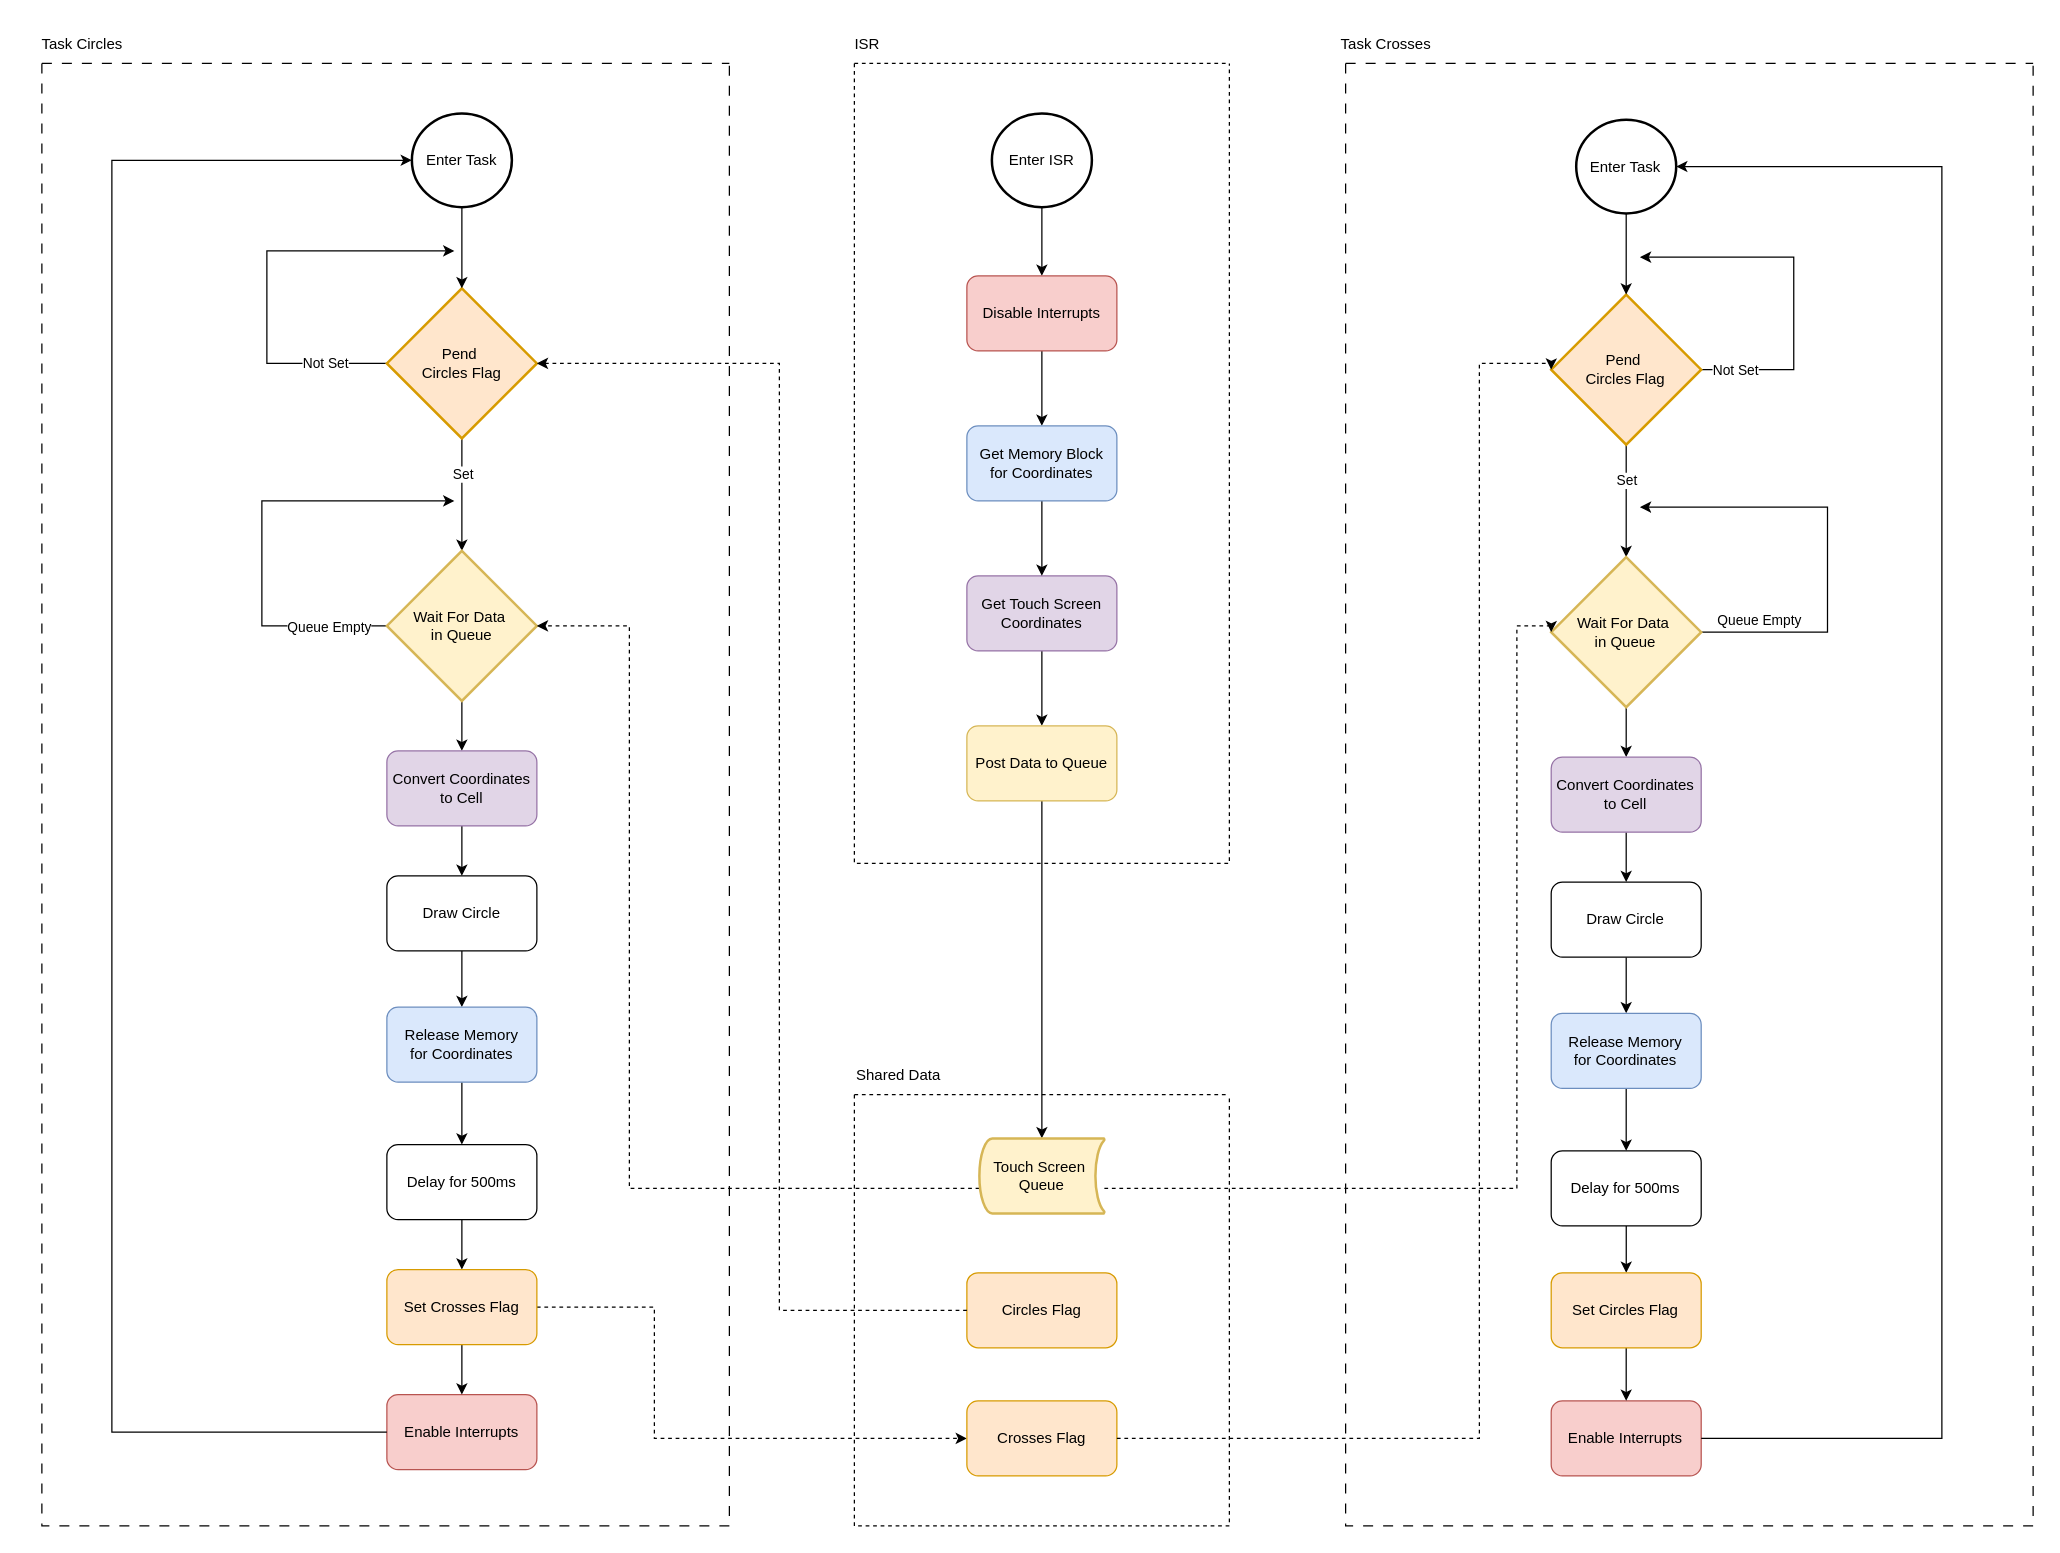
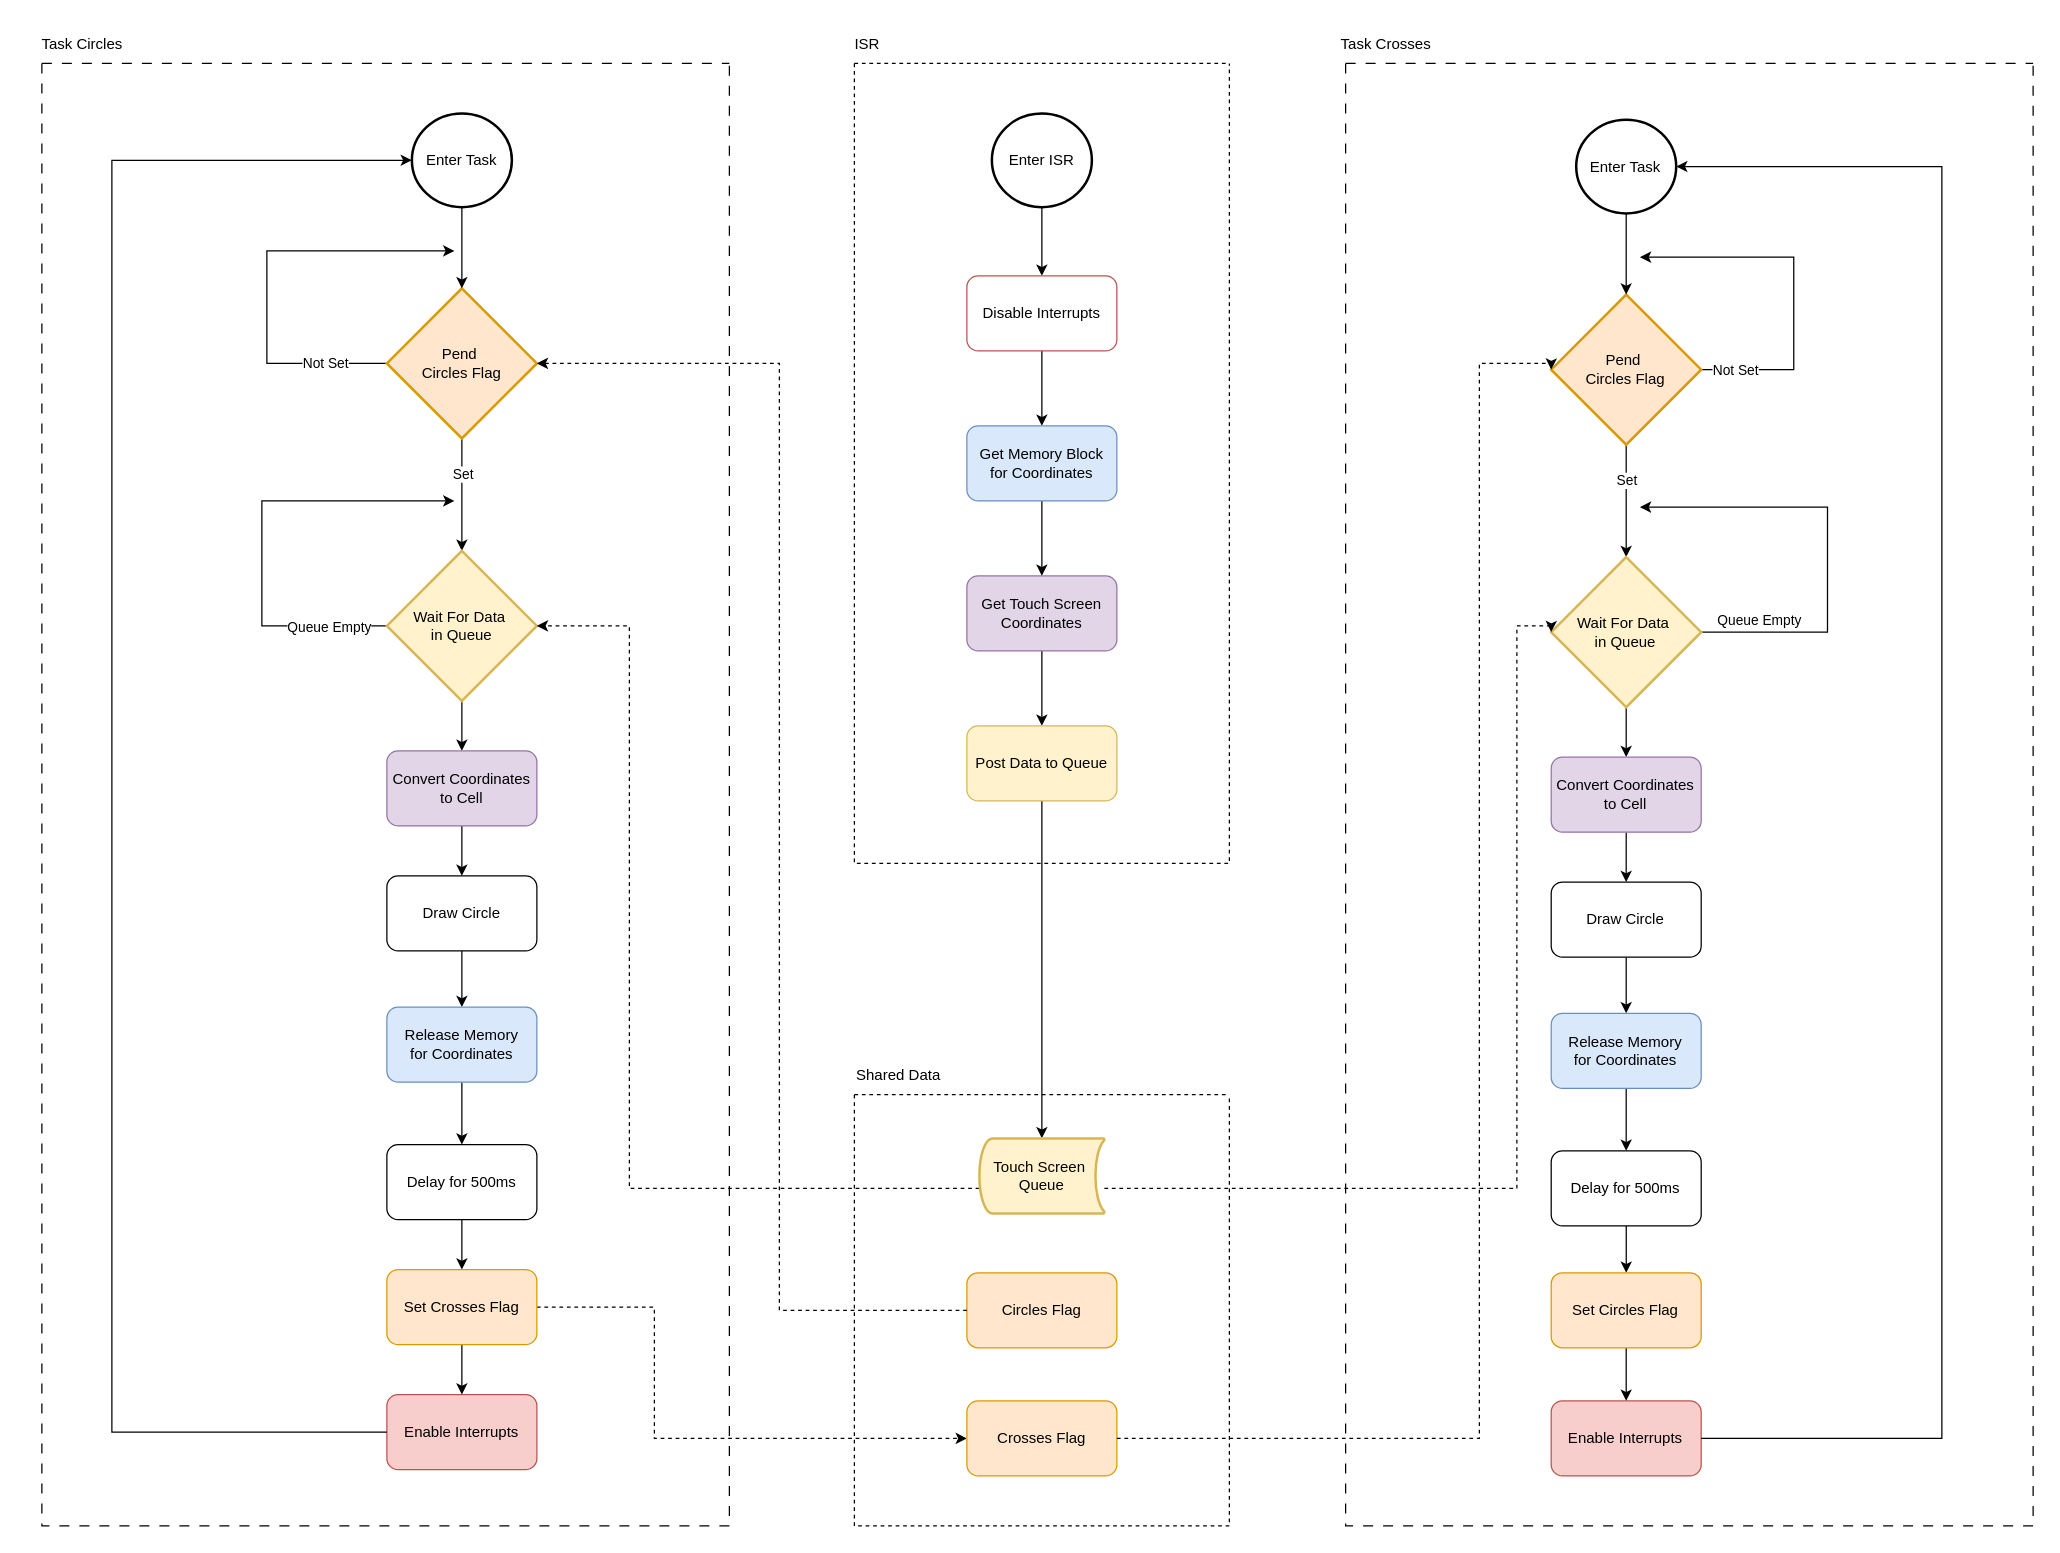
node "Disable Interrupts": fillcolor #f8cecc -> #ffffff
